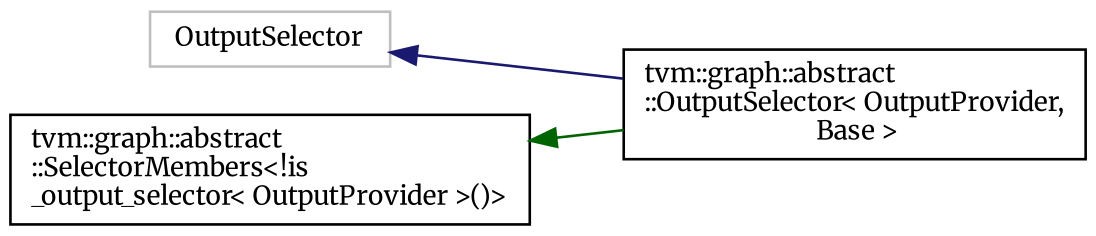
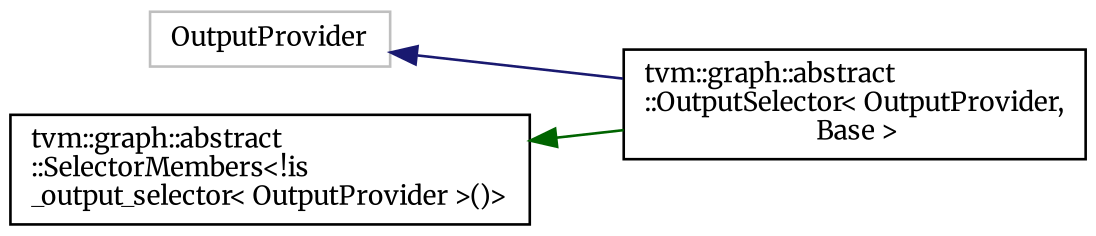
node "OutputSelector": label "OutputSelector" -> "OutputProvider"
